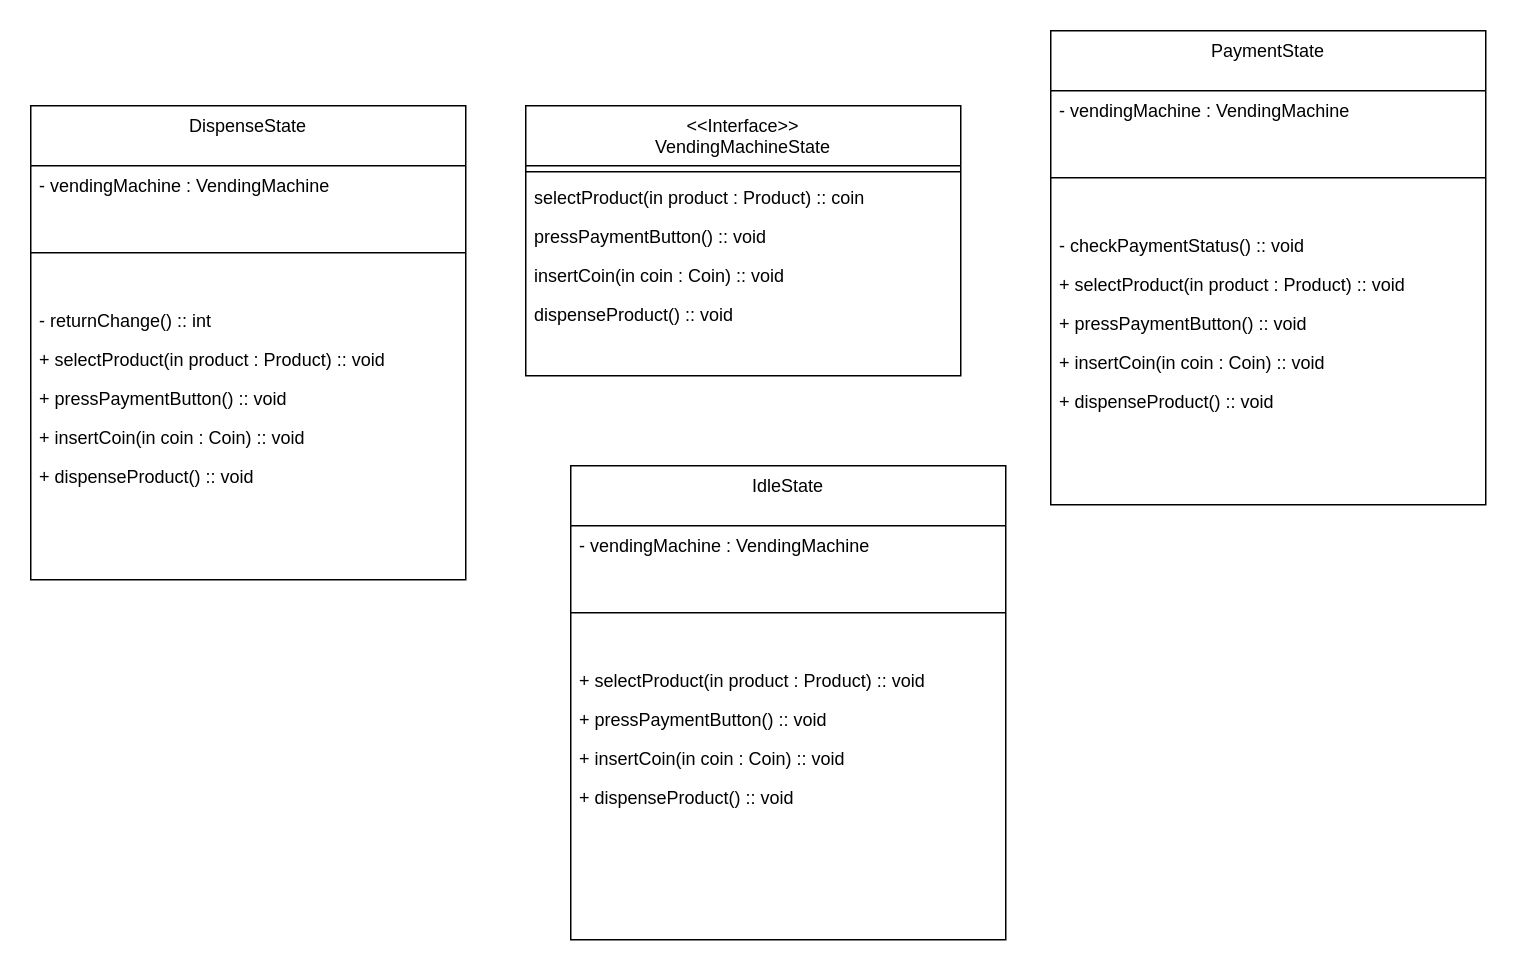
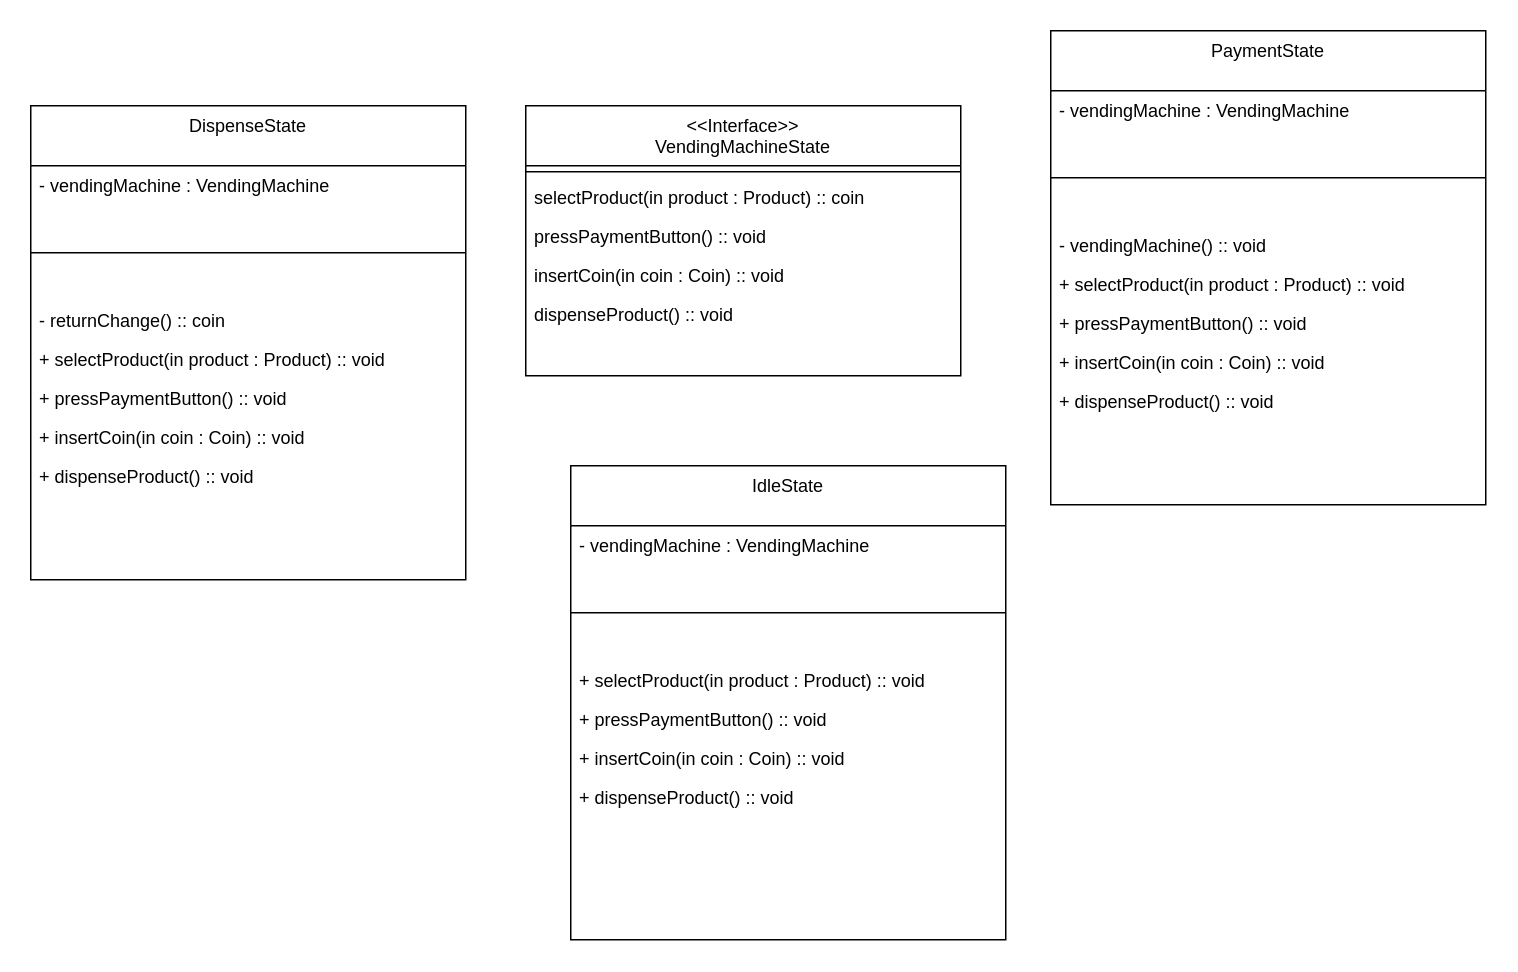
node "- checkPaymentStatus() :: void": label "- checkPaymentStatus() :: void" -> "- vendingMachine() :: void"
node "- returnChange() :: int": label "- returnChange() :: int" -> "- returnChange() :: coin"
